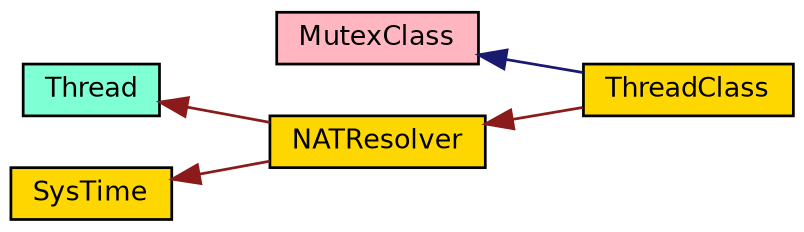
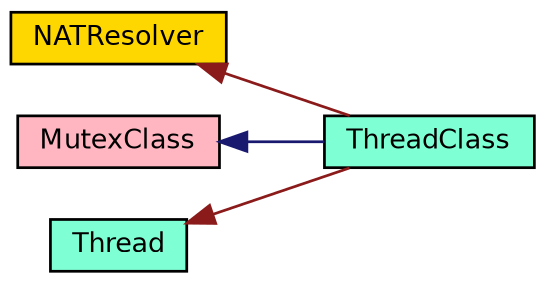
node "ThreadClass": fillcolor gold -> aquamarine
edge "NATResolver" -> "Thread": now "ThreadClass" -> "Thread"
node "SysTime": removed
